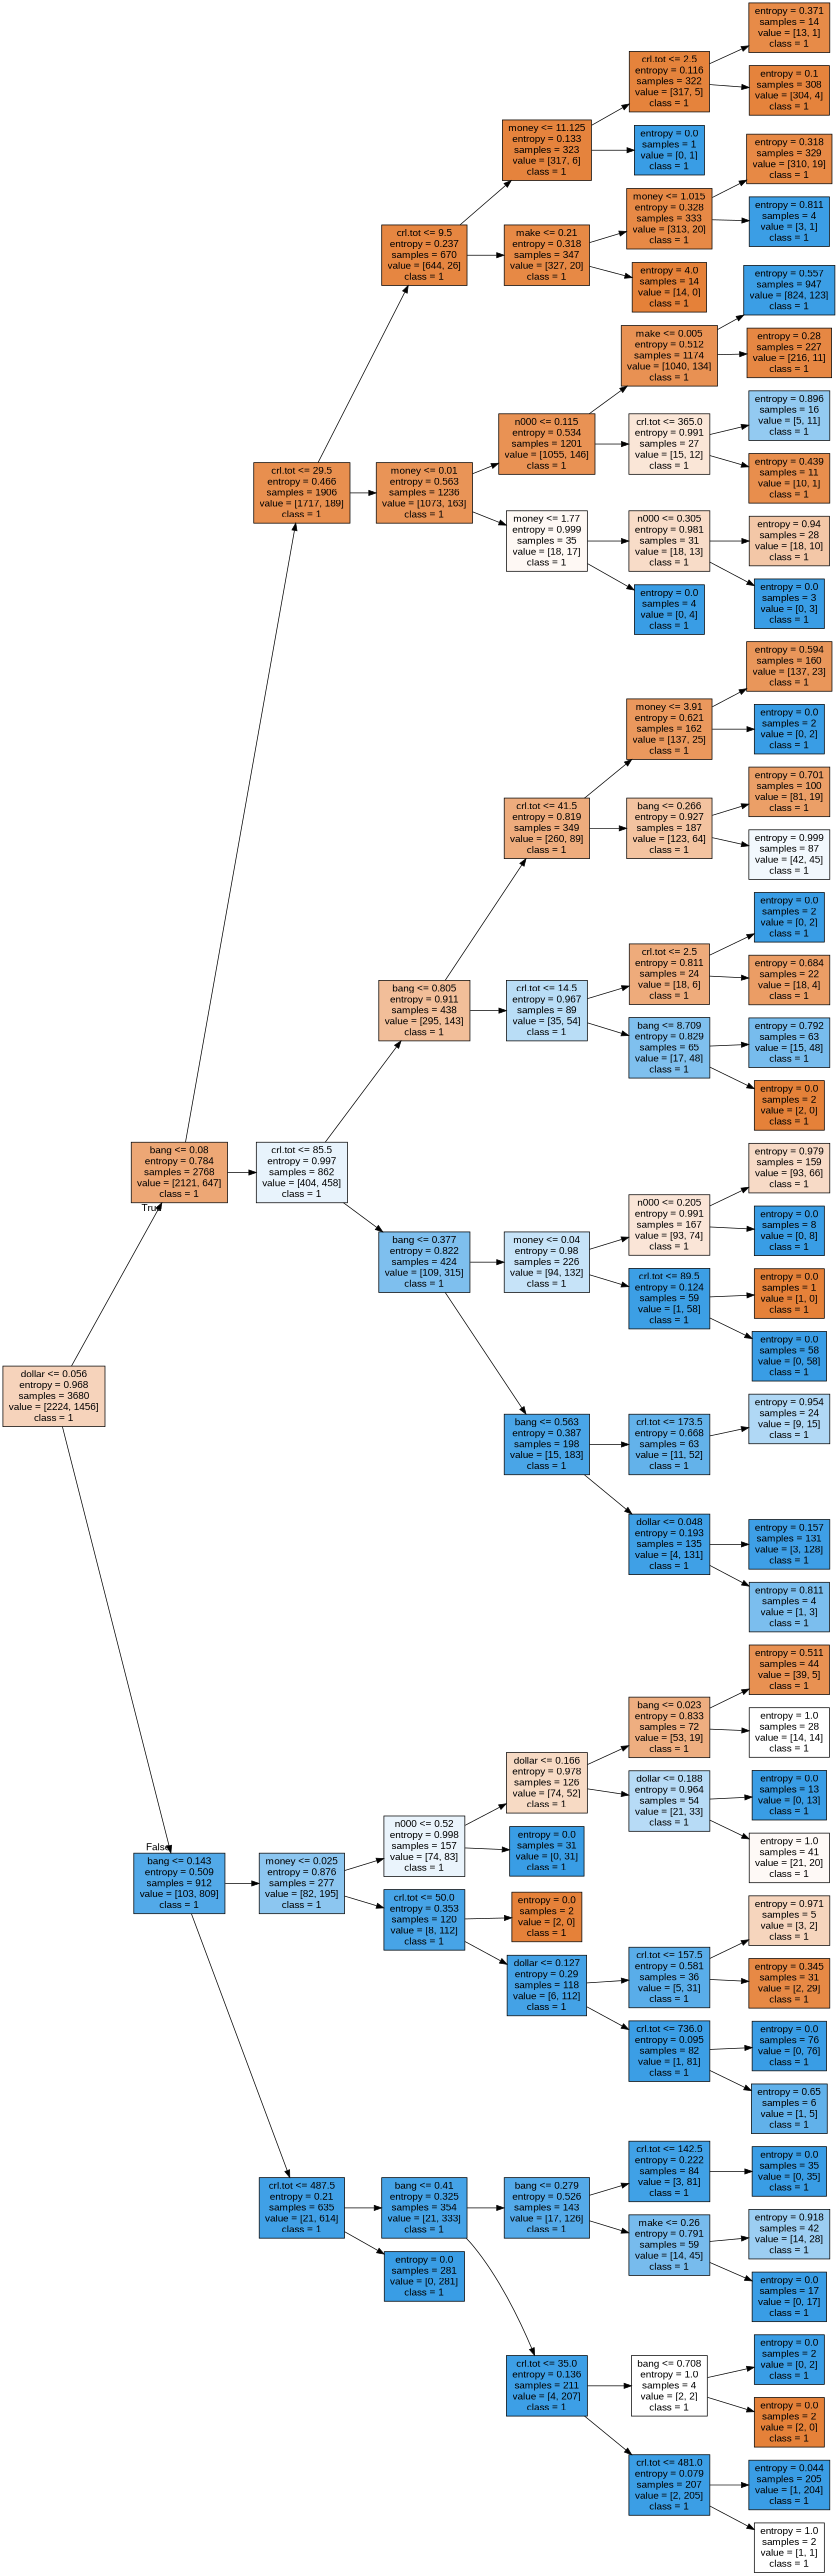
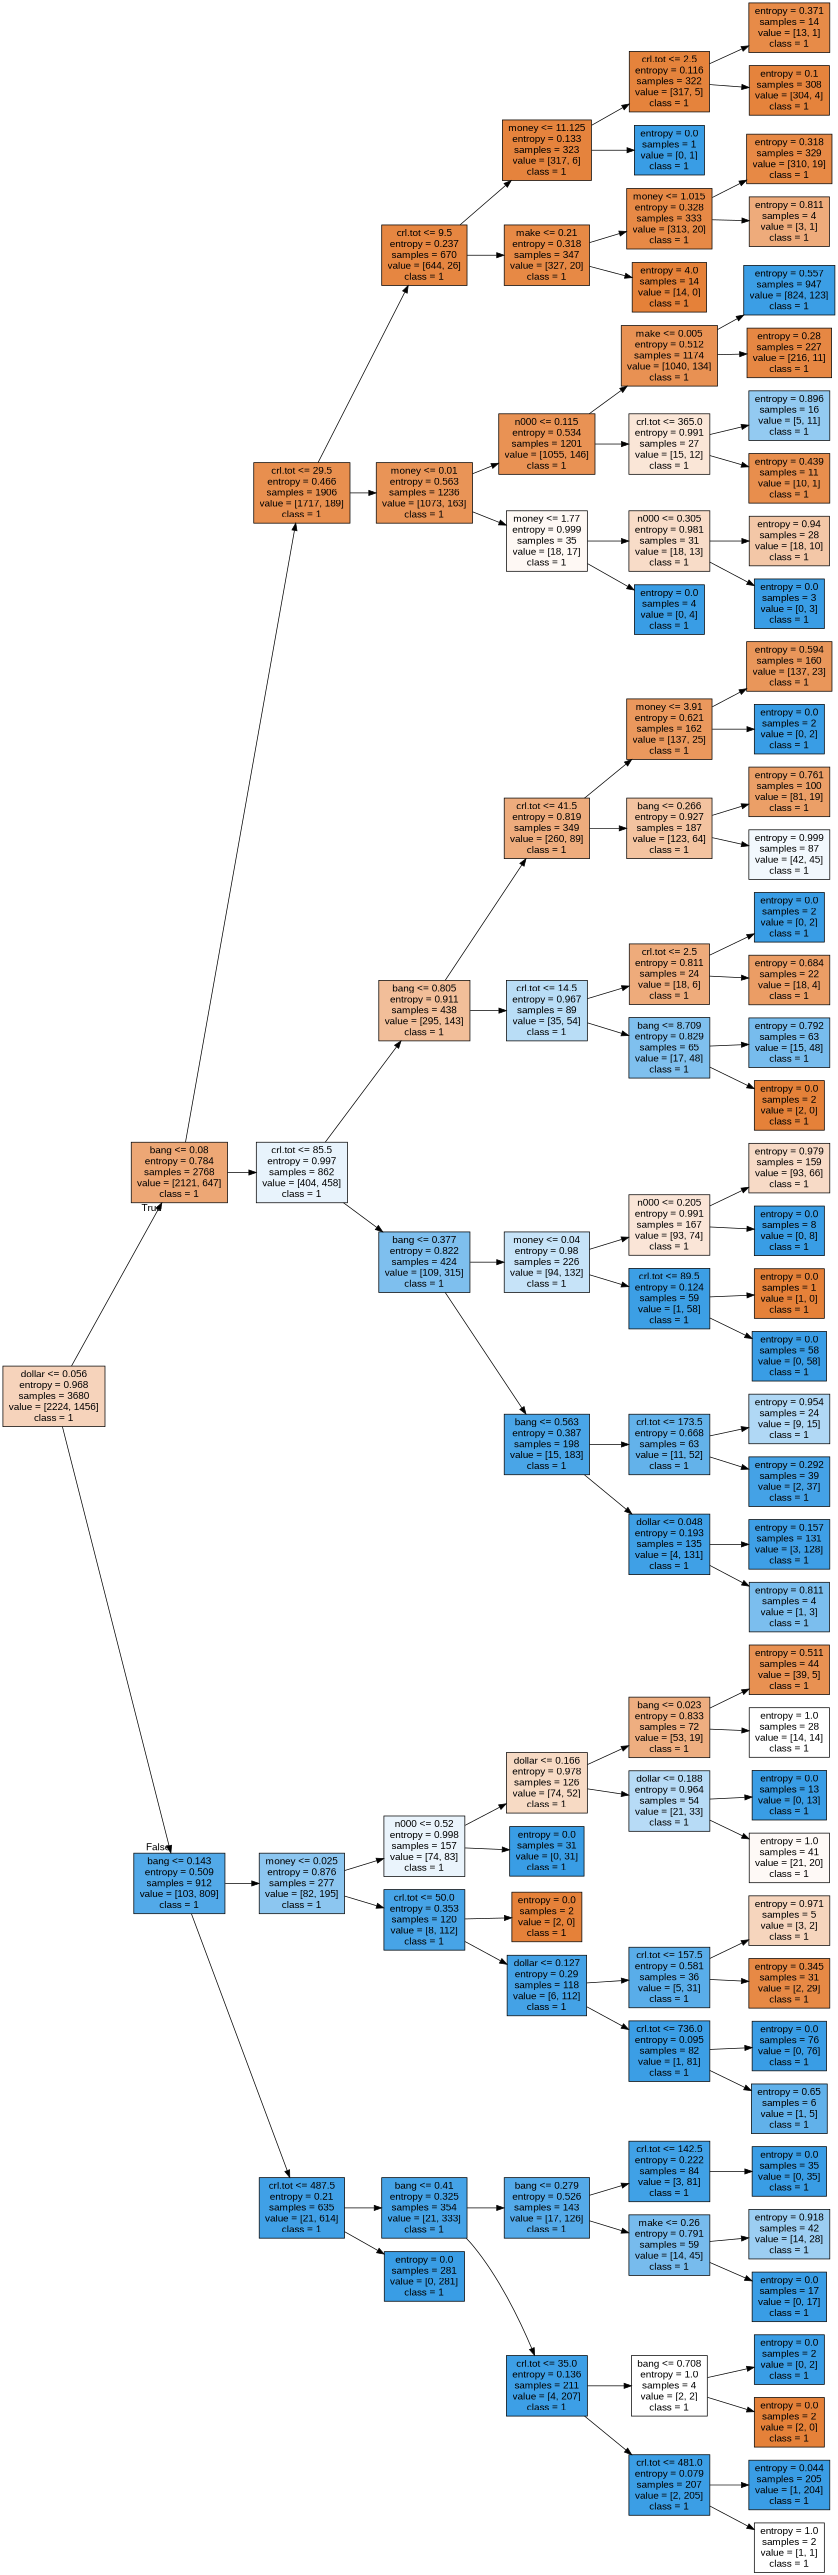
node "entropy = 0.811 samples = 4 value = [3, 1] class = 1": fillcolor #3b9ee5 -> #eeab7b
node "entropy = 0.701 samples = 100 value = [81, 19] class = 1": label "entropy = 0.701 samples = 100 value = [81, 19] class = 1" -> "entropy = 0.761 samples = 100 value = [81, 19] class = 1"
node "entropy = 0.292 samples = 39 value = [2, 37] class = 1": added
